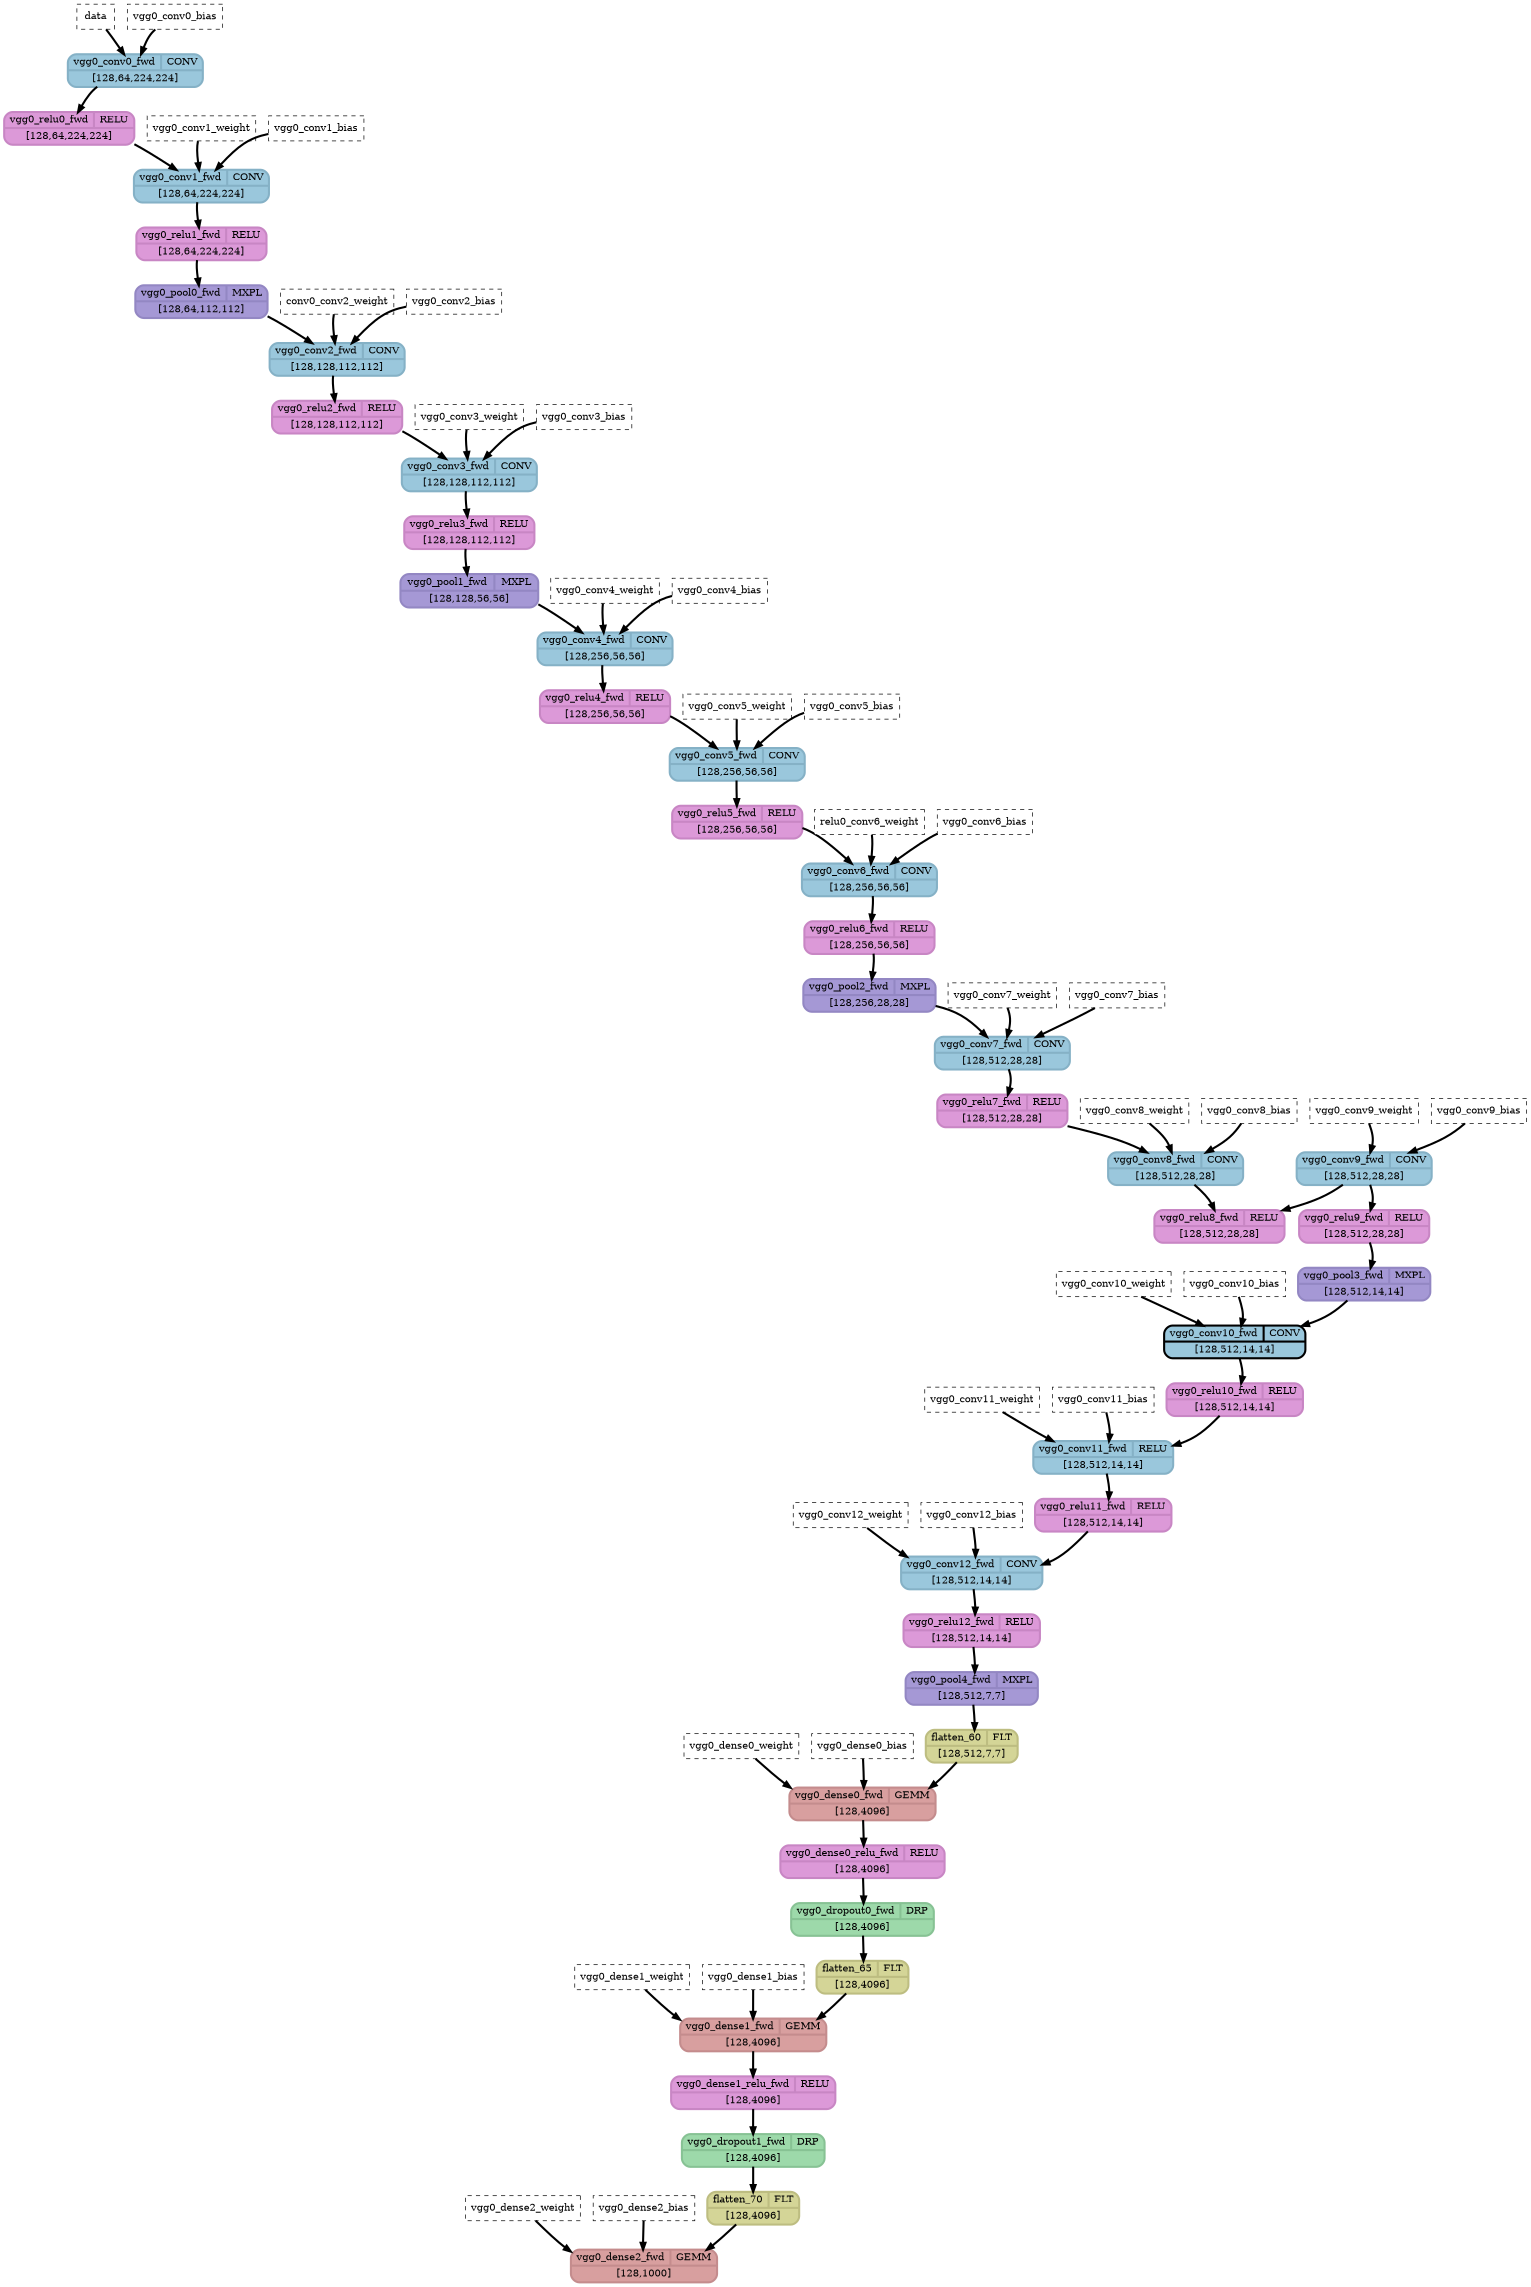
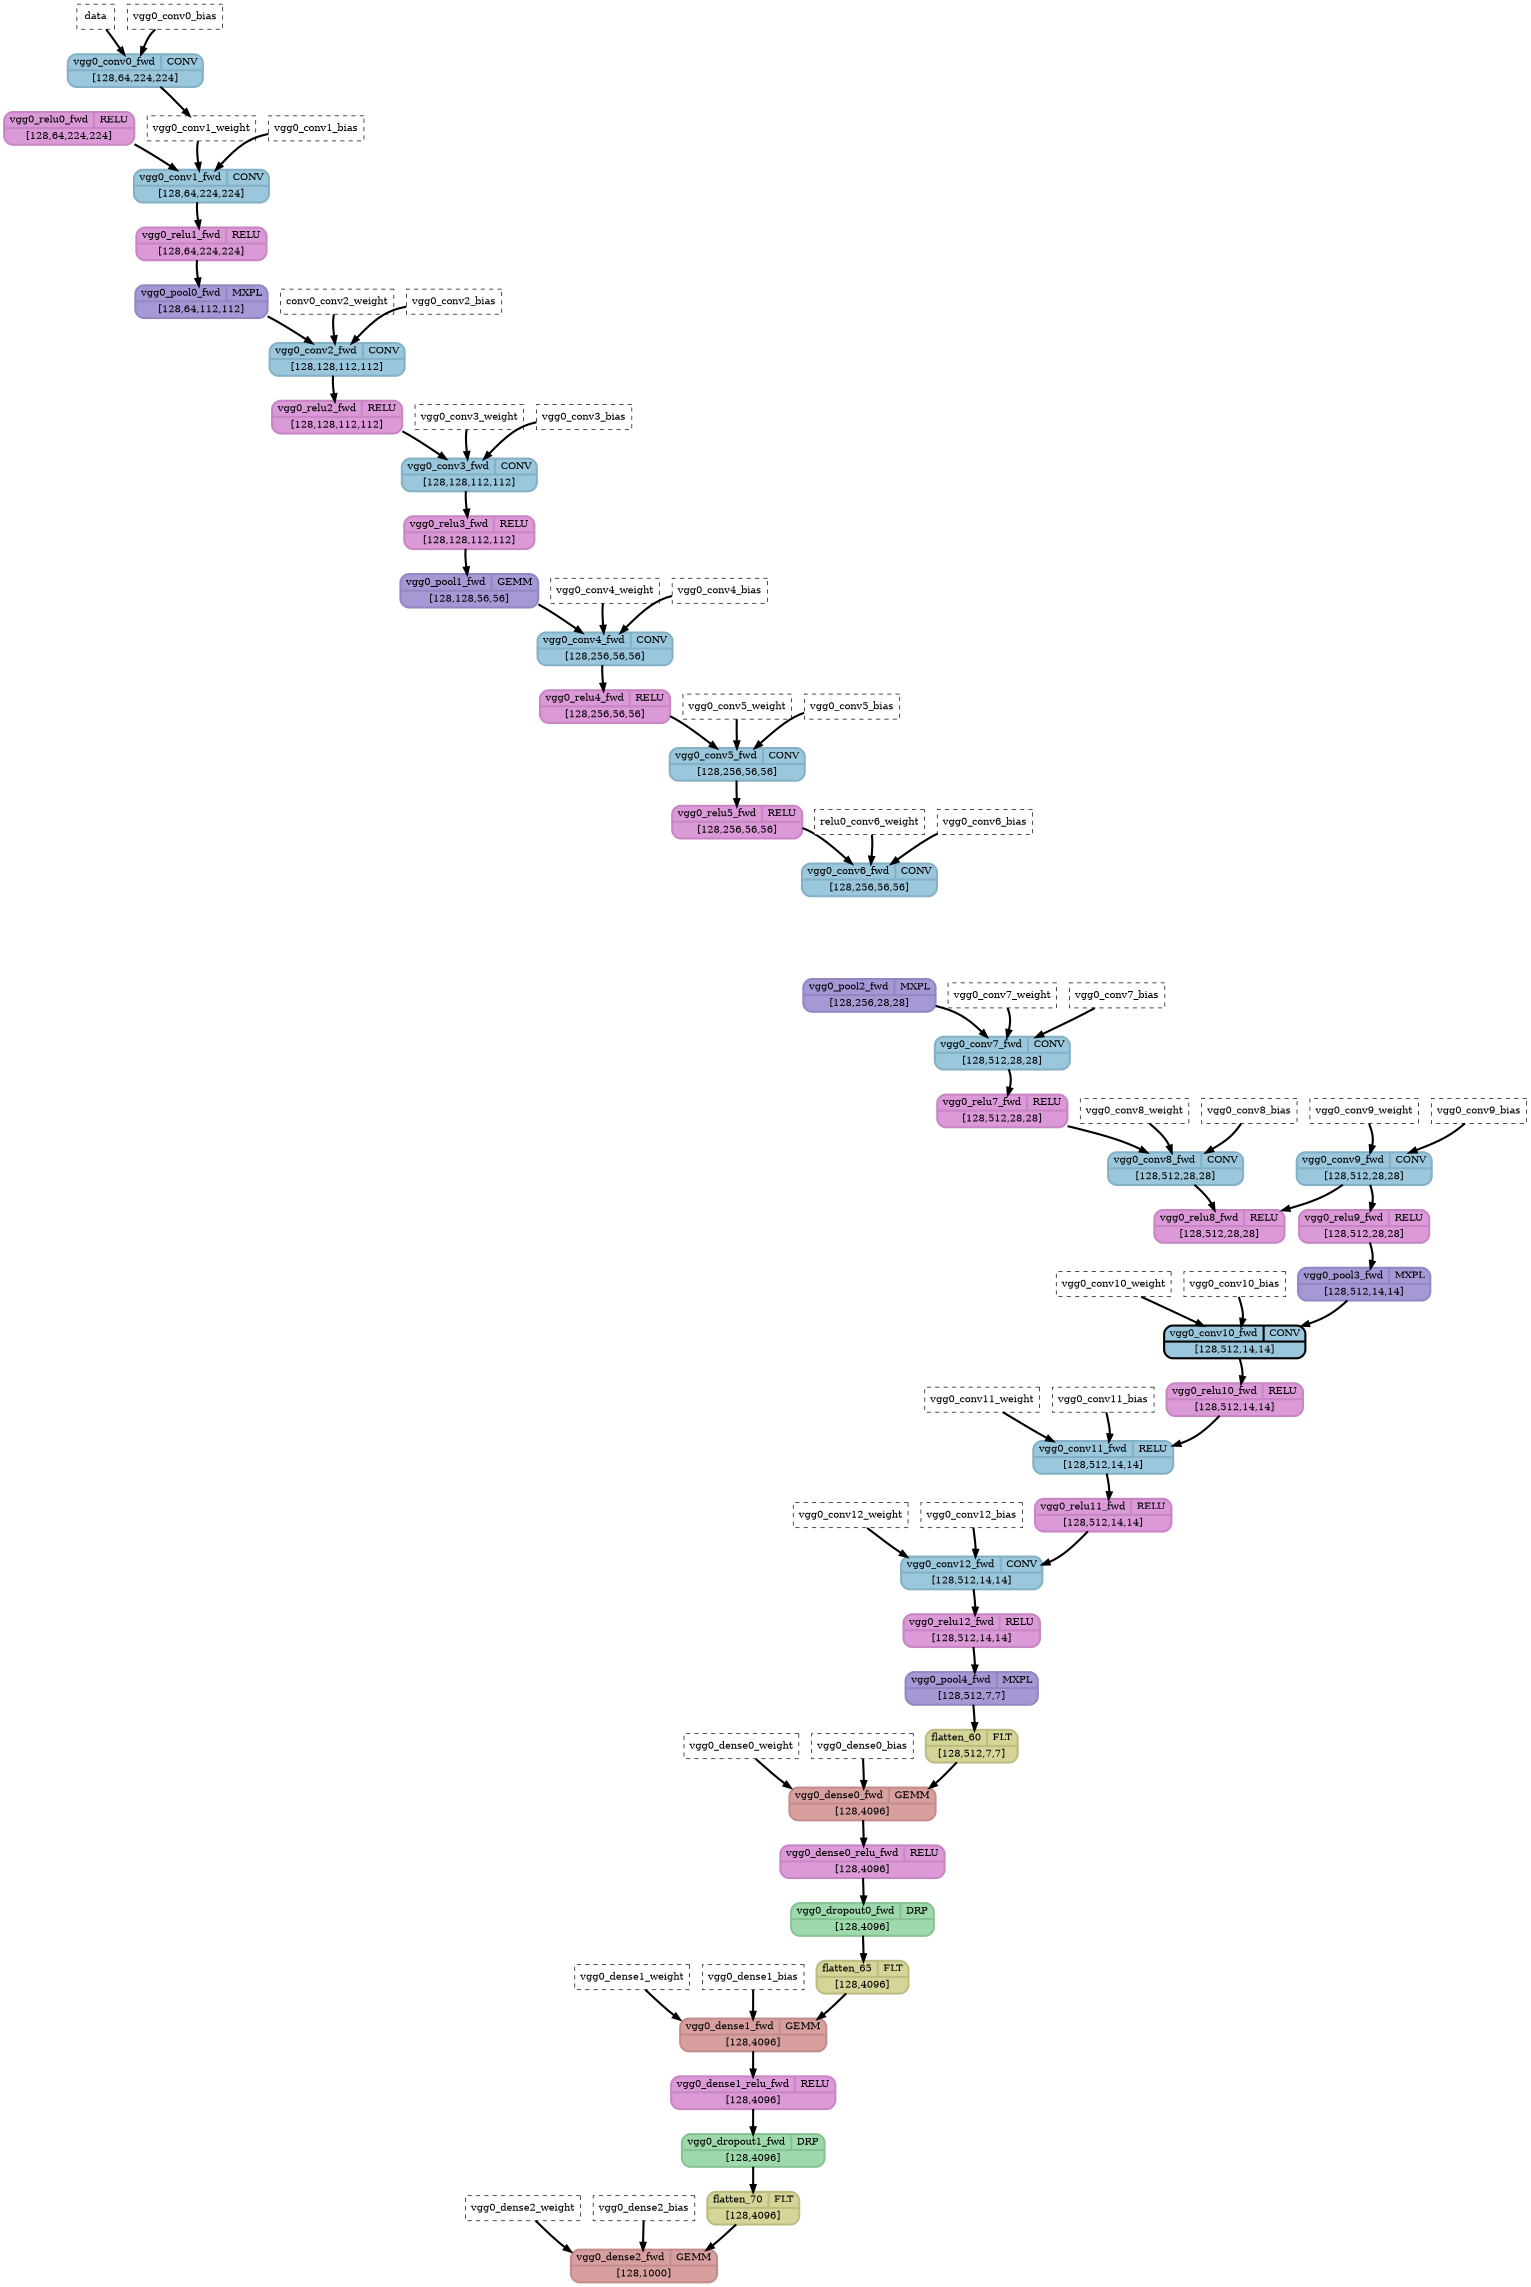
edge "vgg0_conv0_fwd" -> "vgg0_relu0_fwd": now "vgg0_conv0_fwd" -> "vgg0_conv1_weight"
node "vgg0_pool1_fwd": text "MXPL" -> "GEMM"
node "vgg0_relu6_fwd": removed
